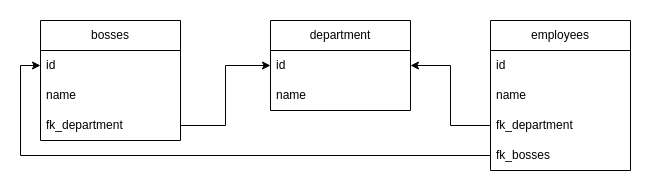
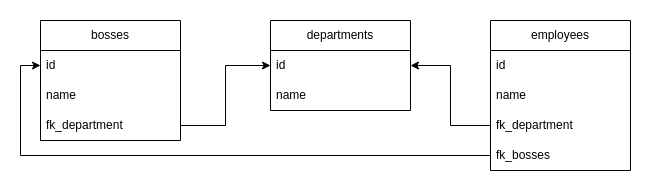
node "department": label "department" -> "departments"
